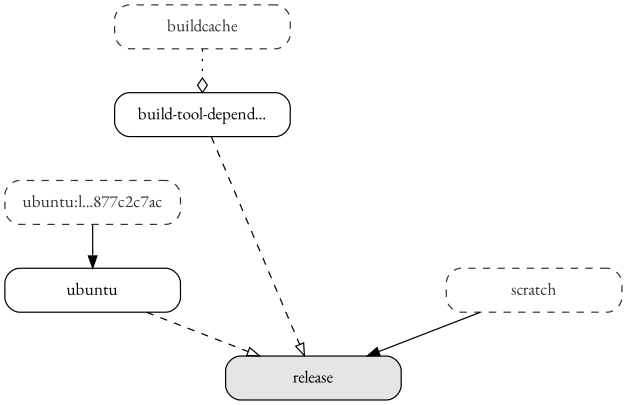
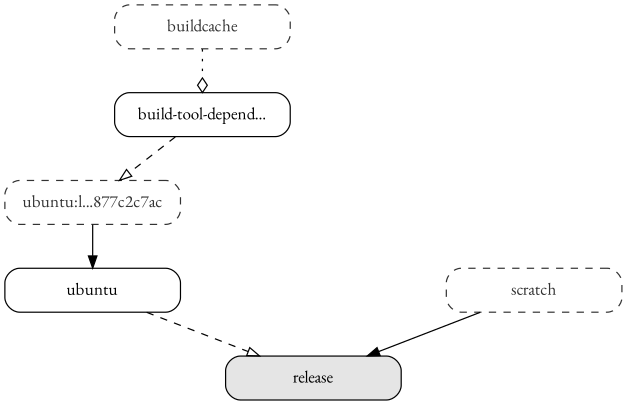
edge "build-tool-depend..." -> "release": now "build-tool-depend..." -> "ubuntu:l...877c2c7ac"
